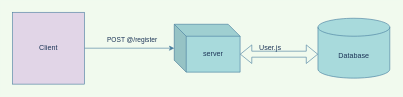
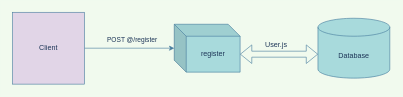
node "User.js": moved (270, 48) -> (276, 45)
node "server": label "server" -> "register"
